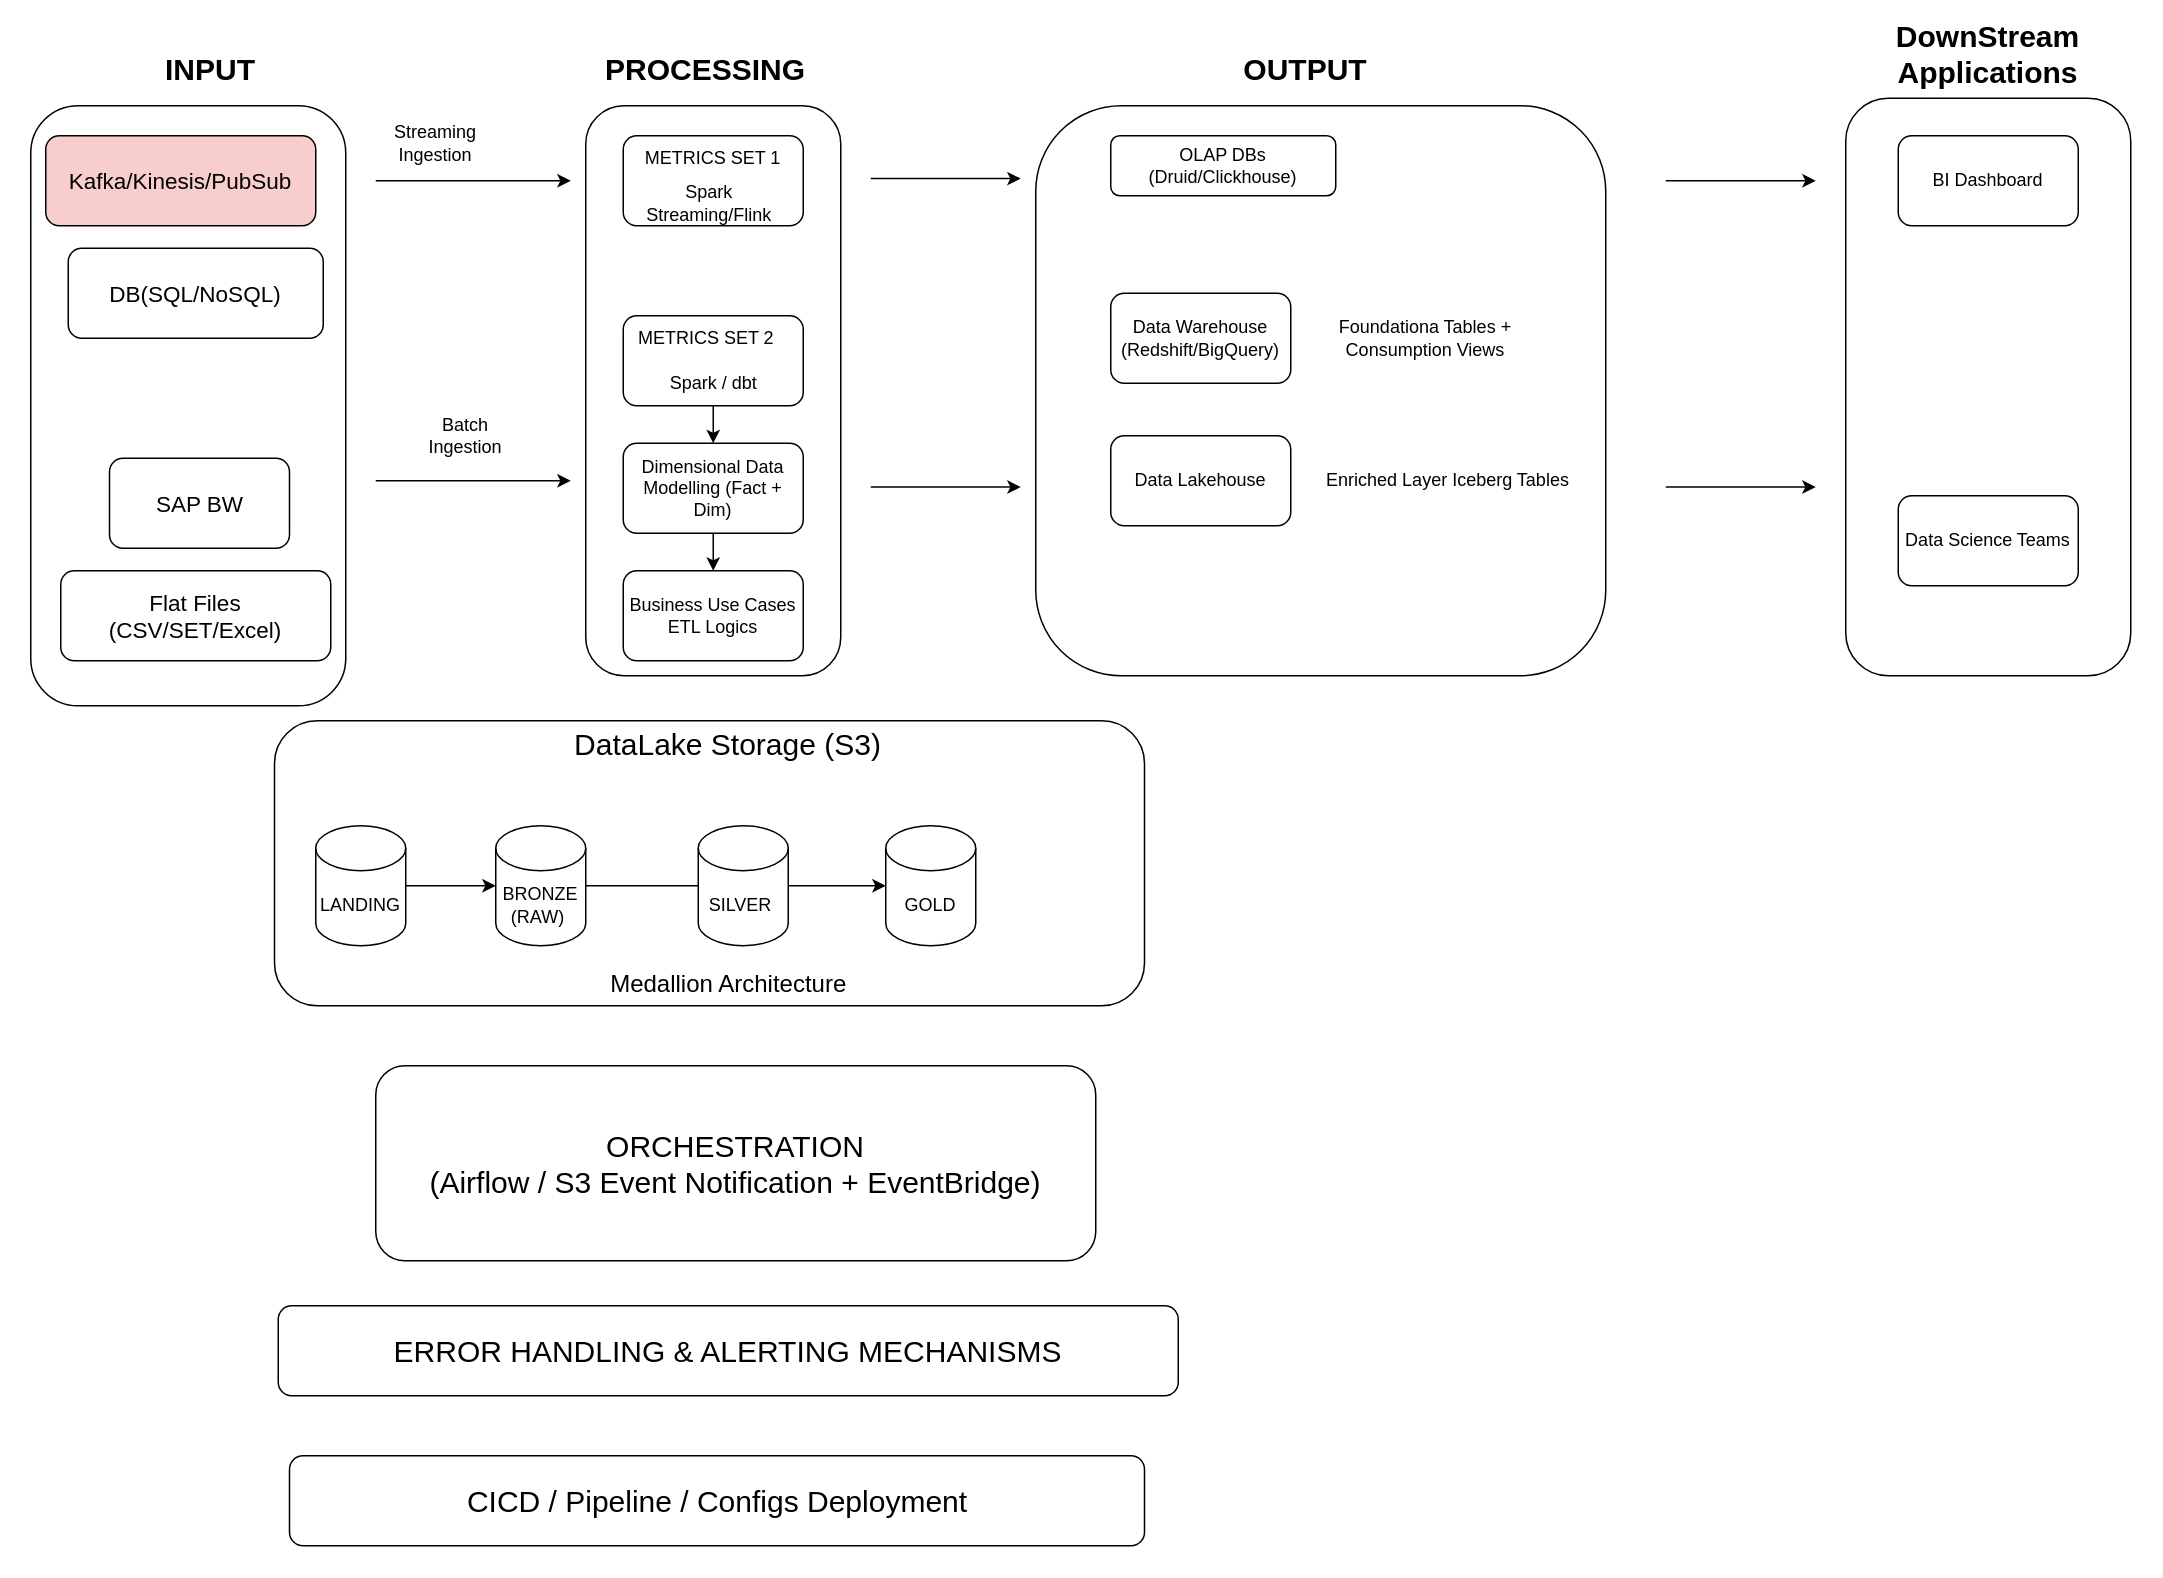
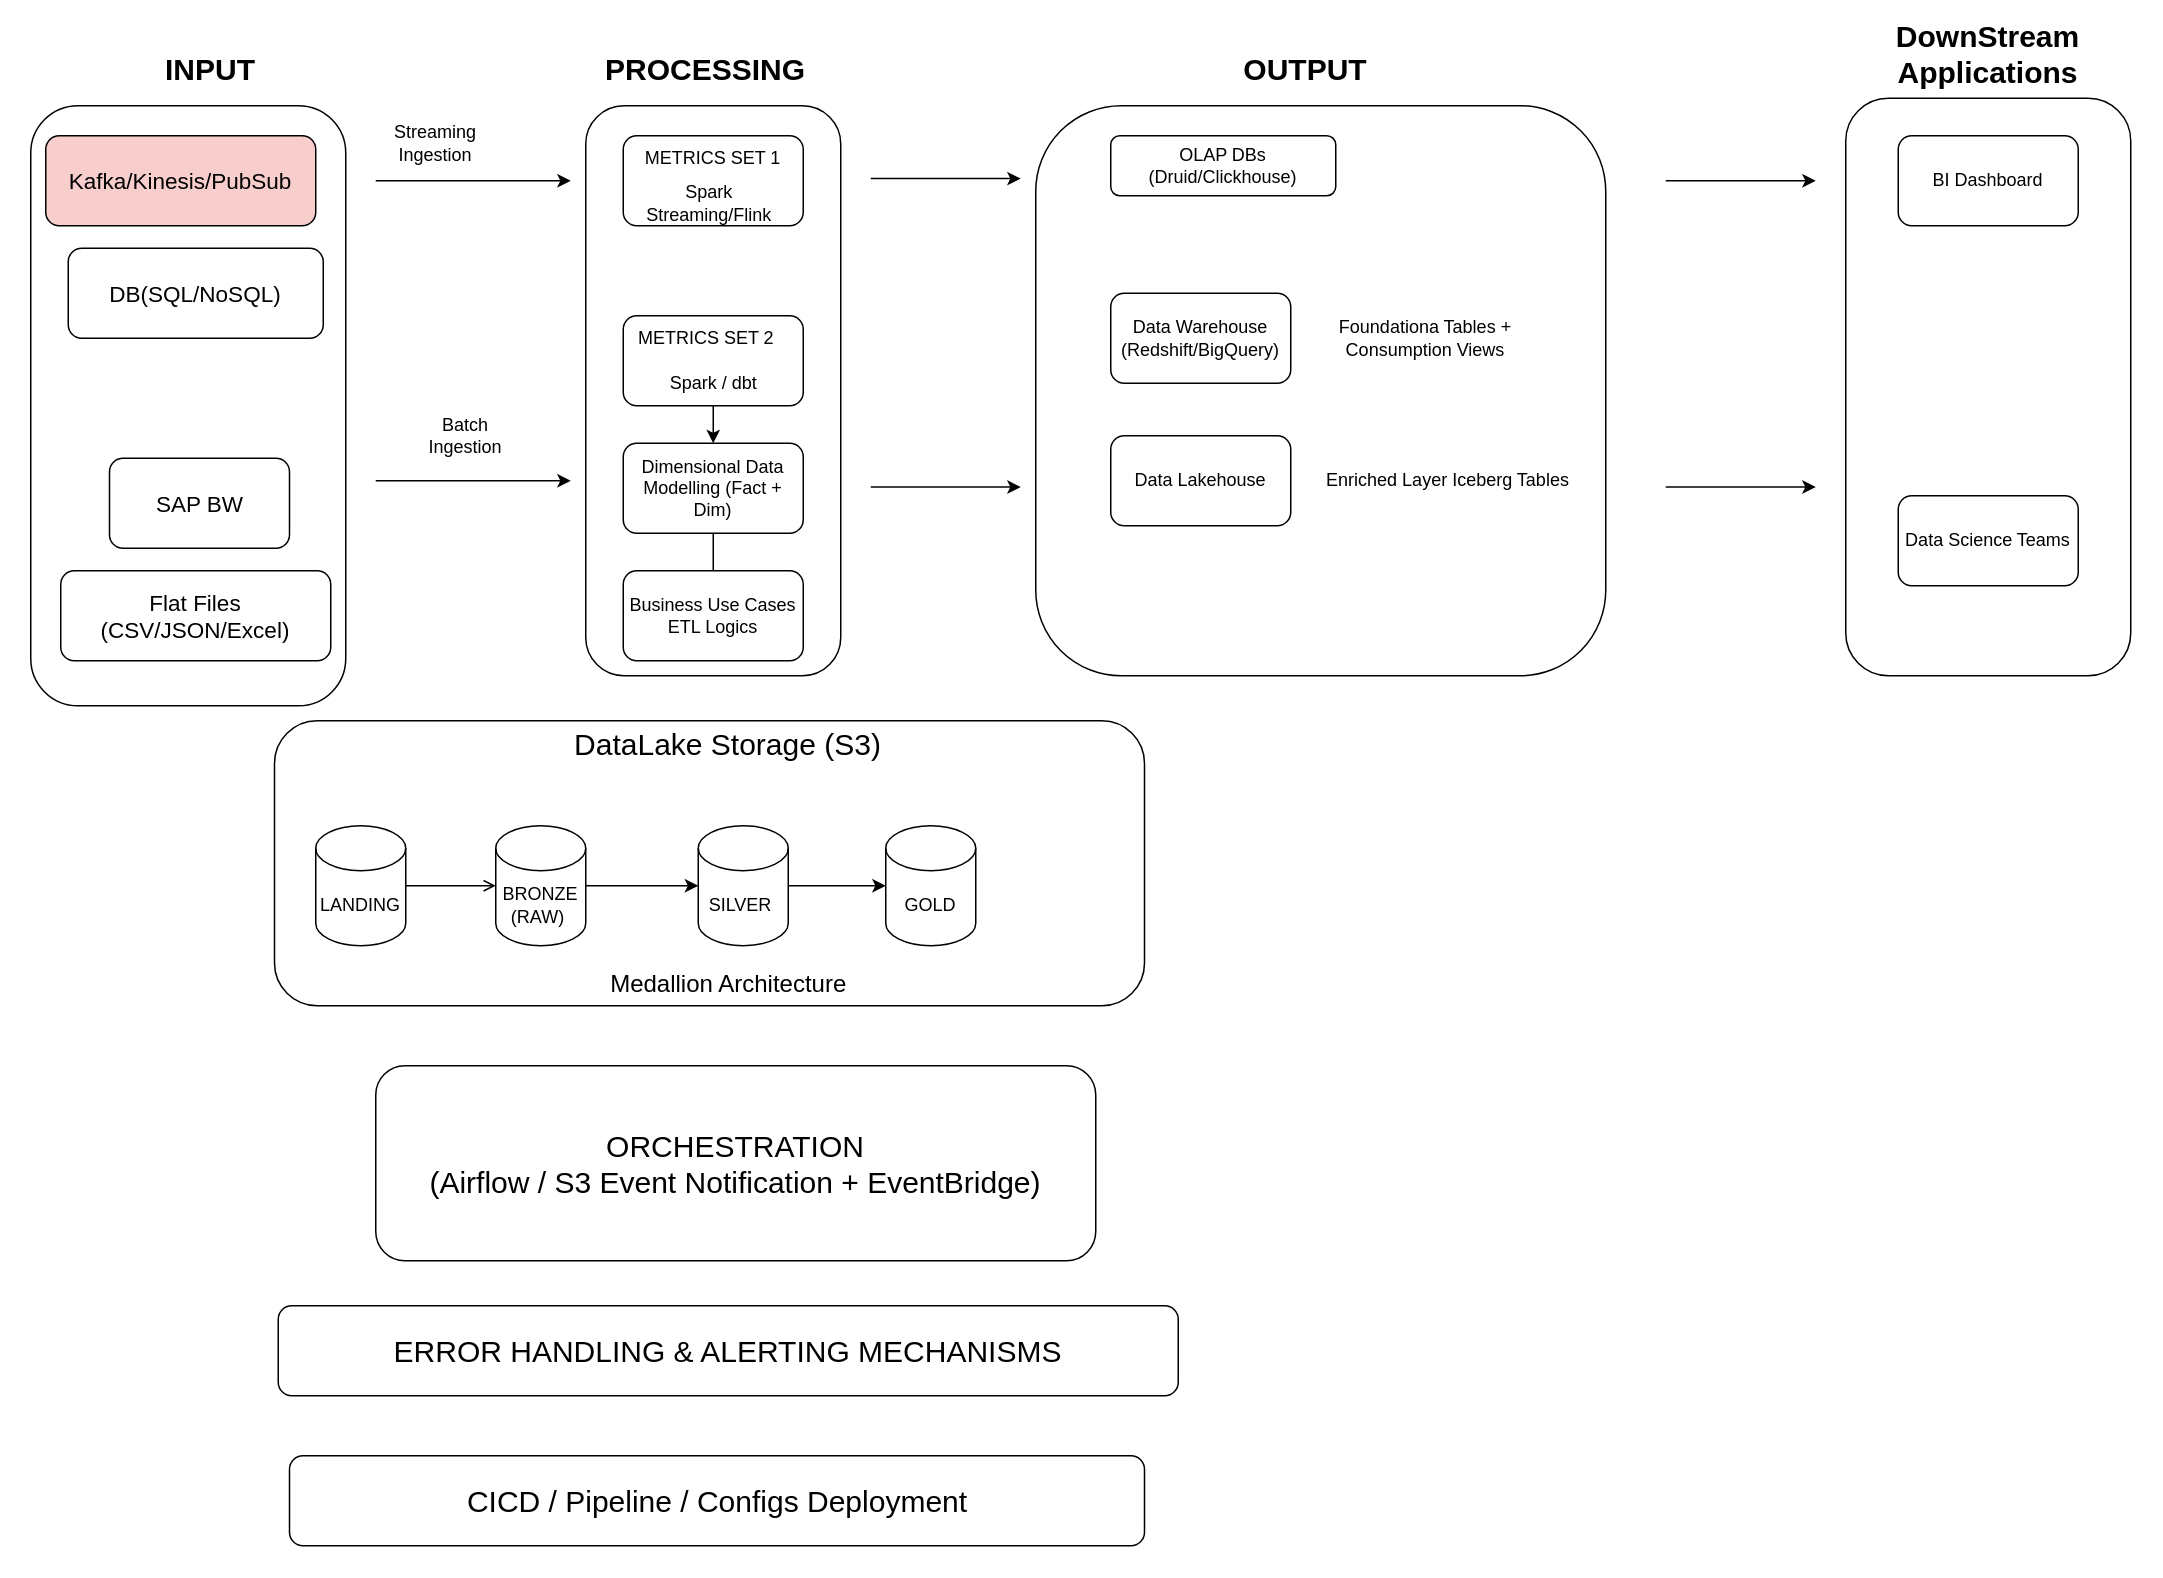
edge "Dimensional Data Modelling (Fact + Dim)" -> "Business Use Cases ETL Logics": arrowhead classic -> none
node "Flat Files (CSV/SET/Excel)": label "Flat Files (CSV/SET/Excel)" -> "Flat Files (CSV/JSON/Excel)"
edge "LANDING" -> "BRONZE (RAW)": arrowhead classic -> open
edge "BRONZE (RAW)" -- "SILVER": arrowhead none -> classic
